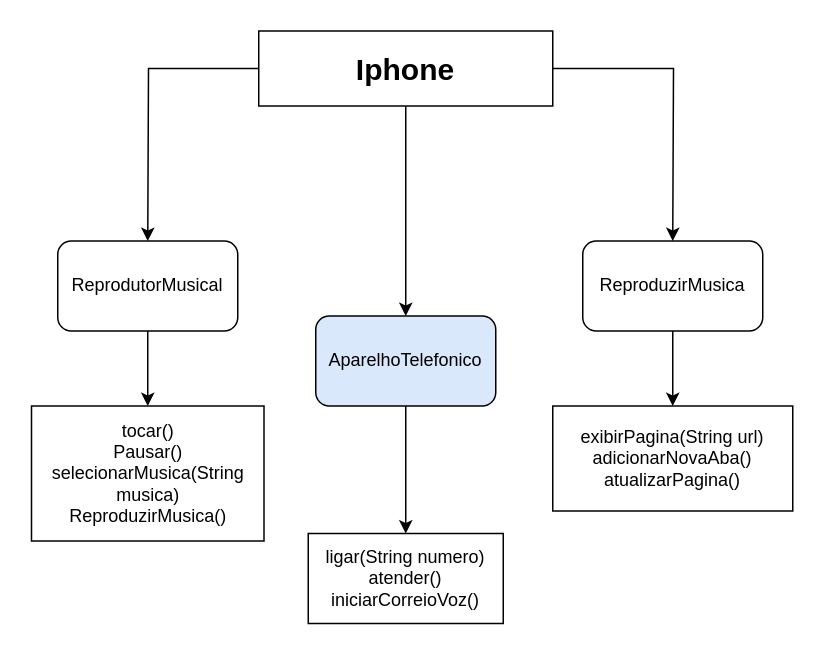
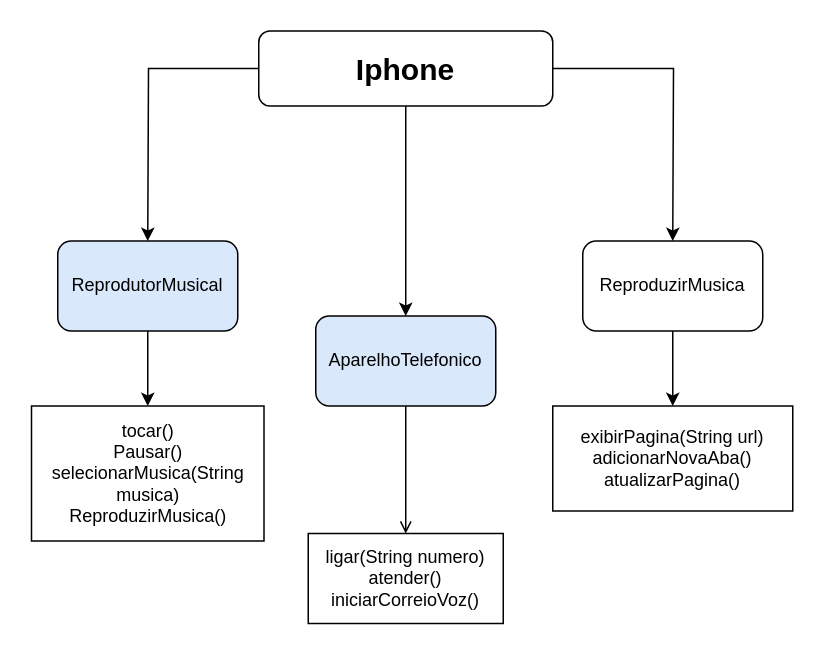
node "Iphone": shape rectangle -> rounded rectangle
node "ReprodutorMusical": fillcolor #ffffff -> #dae8fc
edge "AparelhoTelefonico" -> "ligar(String numero) atender() iniciarCorreioVoz()": arrowhead classic -> open
